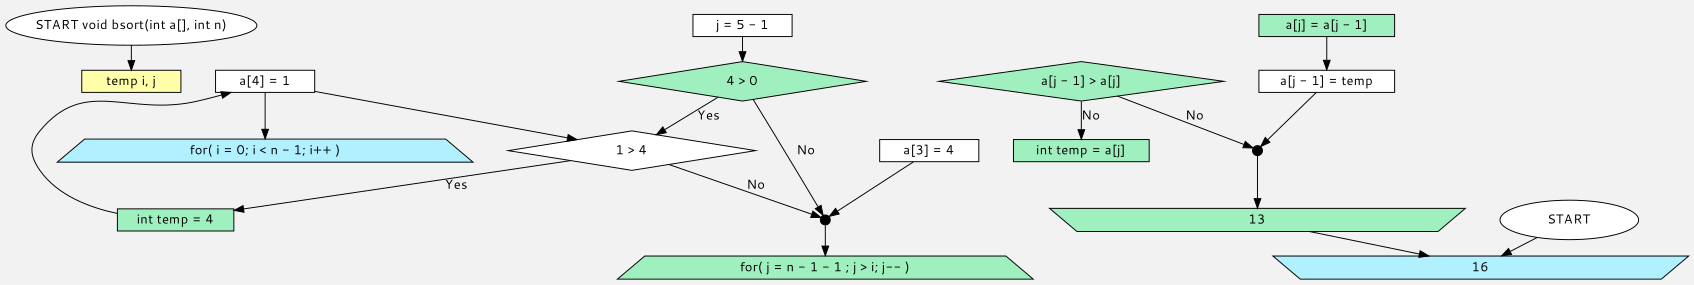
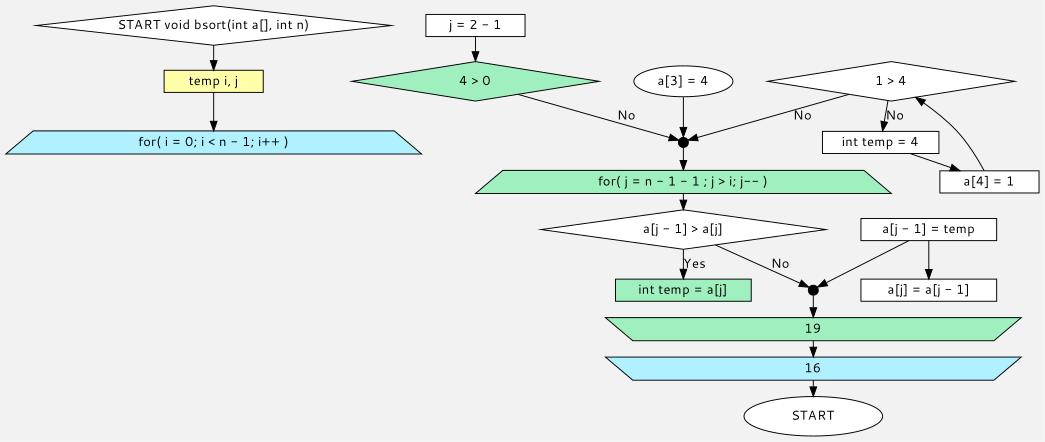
node "START void bsort(int a[], int n)": shape ellipse -> diamond
node "j = 5 - 1": label "j = 5 - 1" -> "j = 2 - 1"
node "a[j] = a[j - 1]": fillcolor #a0f0bf -> #ffffff
edge "a[j] = a[j - 1]" -> "a[j - 1] = temp": reversed
node "a[j - 1] > a[j]": fillcolor #a0f0bf -> #ffffff
edge "a[4] = 1" -> "for( i = 0; i < n - 1; i++ )": now "temp i, j" -> "for( i = 0; i < n - 1; i++ )"
edge "4 > 0" -> "1 > 4": removed, label "Yes"
edge "a[j - 1] > a[j]" -> "int temp = a[j]": label "No" -> "Yes"
node "a[3] = 4": shape box -> ellipse
edge "1 > 4" -> "int temp = 4": label "Yes" -> "No"
edge "for( j = n - 1 - 1 ; j > i; j-- )" -> "a[j - 1] > a[j]": added
node "int temp = 4": fillcolor #a0f0bf -> #ffffff
node "13": label "13" -> "19"
edge "START" -> "16": reversed
